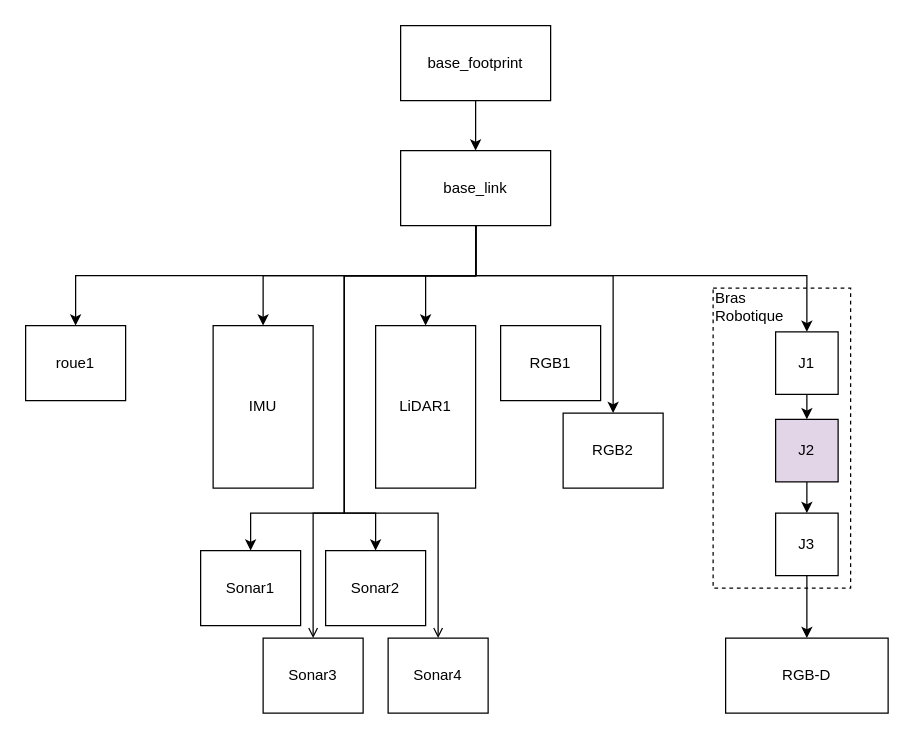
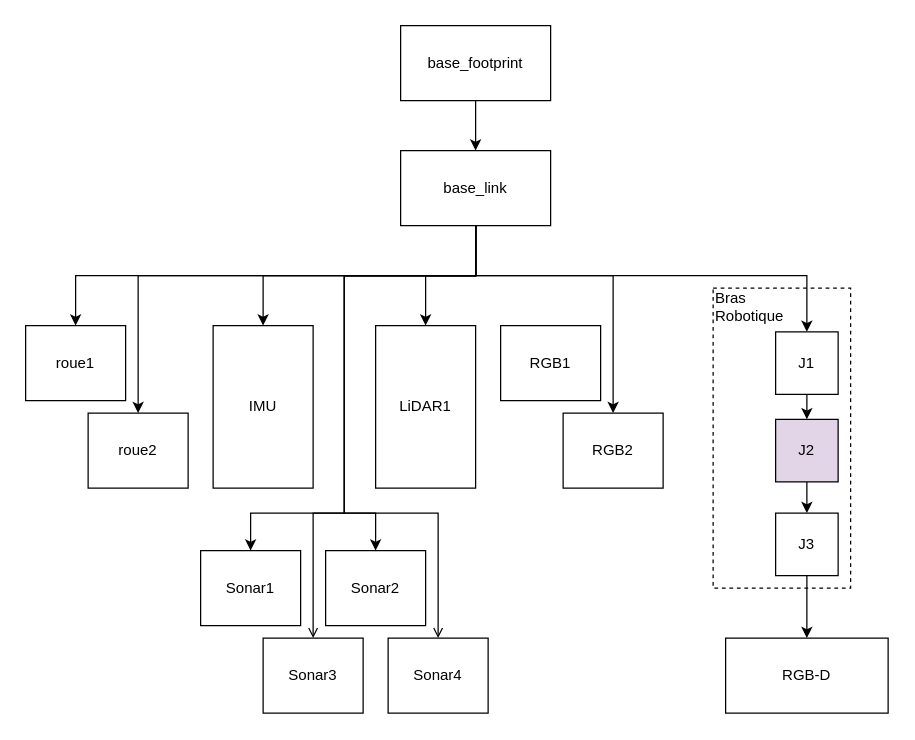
edge "base_link" -> "roue2": added
node "roue2": added
